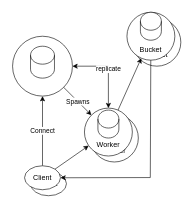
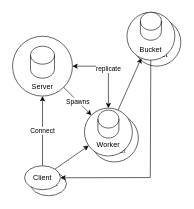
node "Server": added
